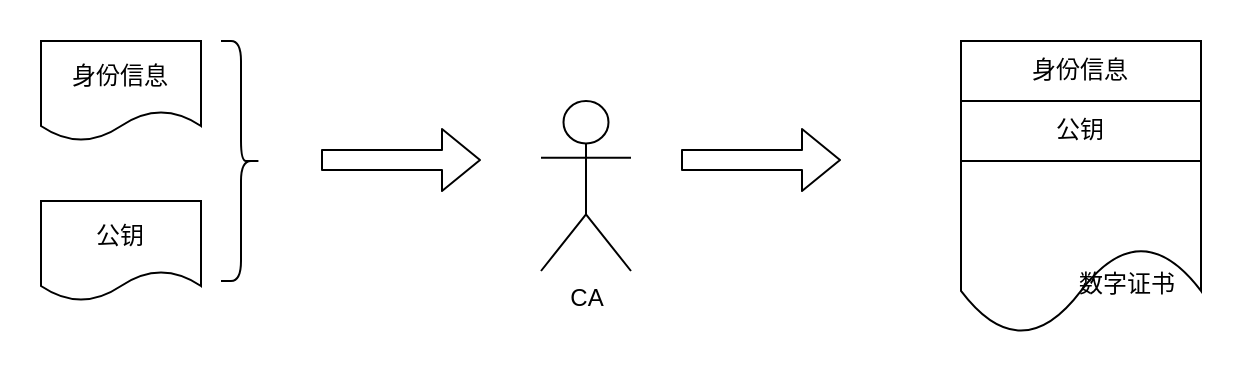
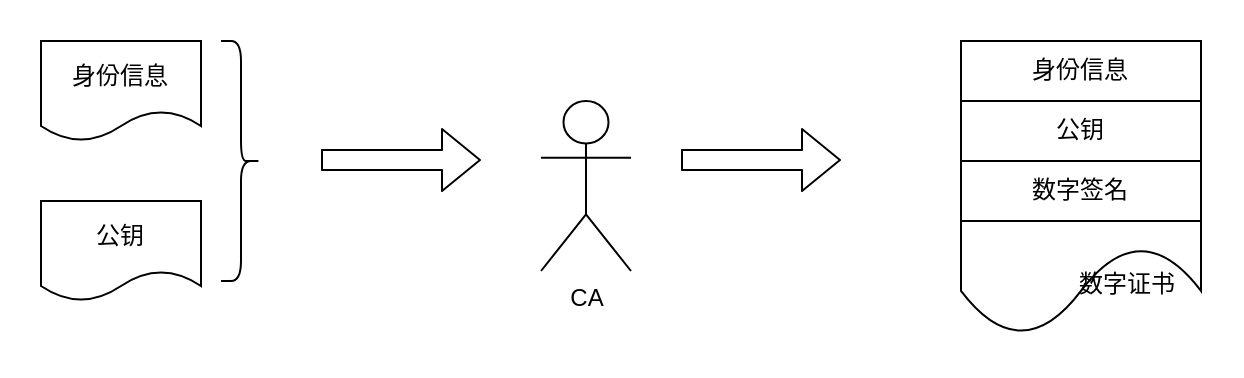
node "数字签名": added
